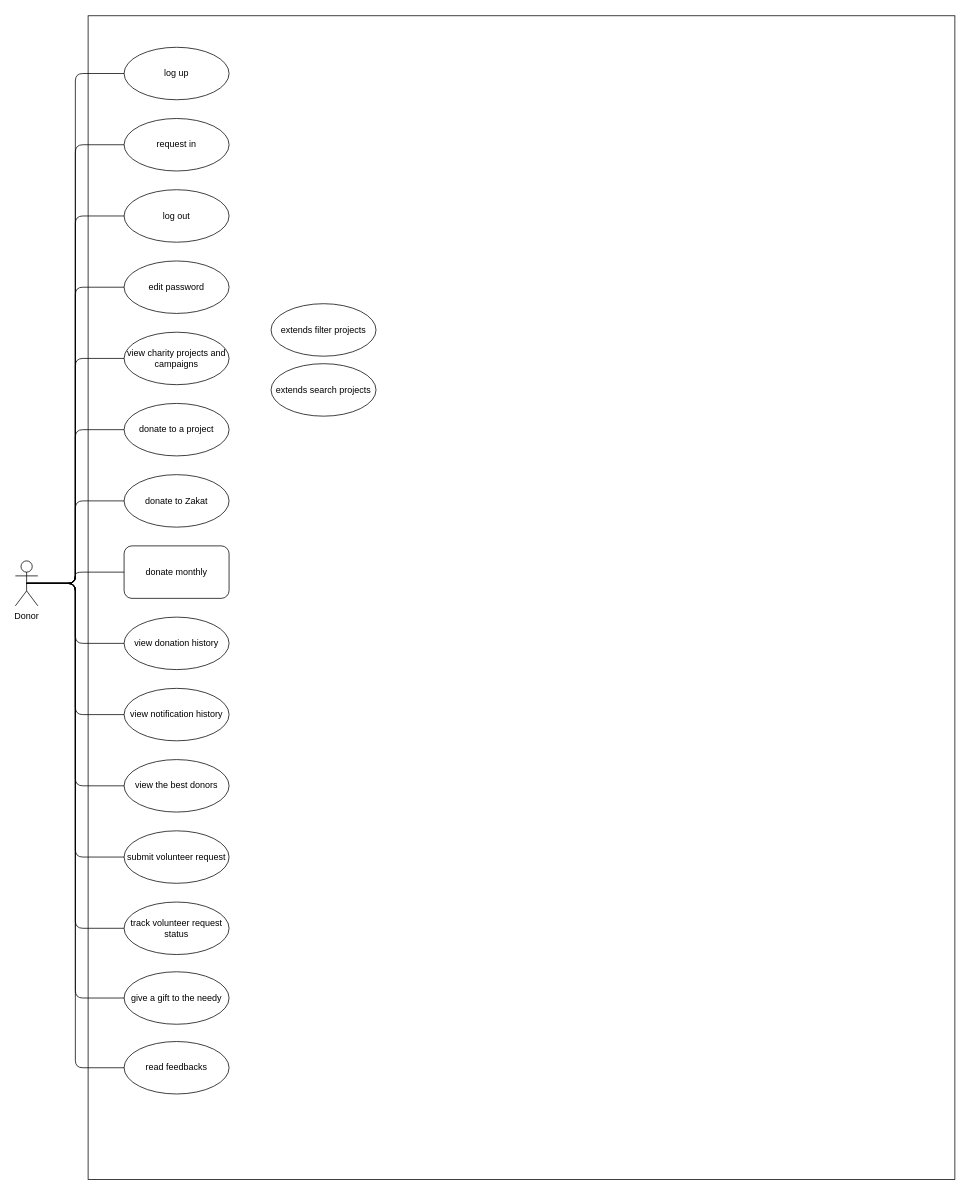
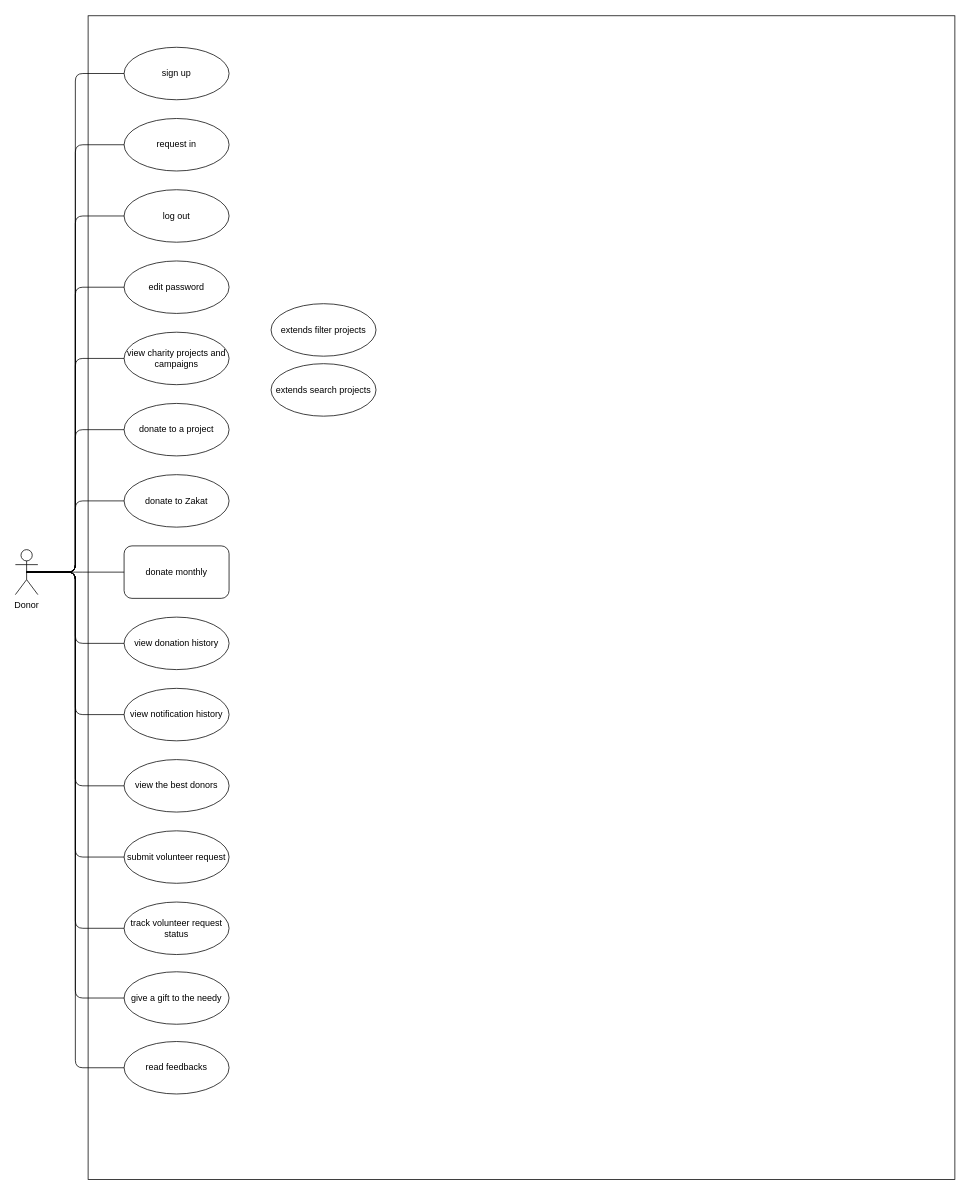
node "log up": label "log up" -> "sign up"
node "Donor": moved (27, 583) -> (27, 572)
